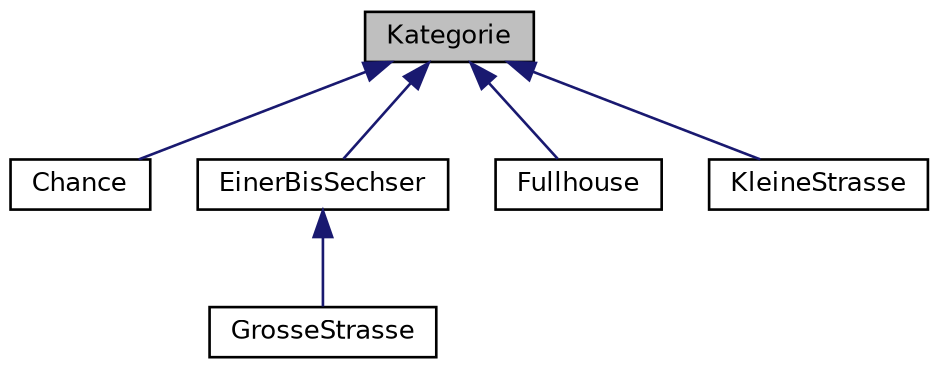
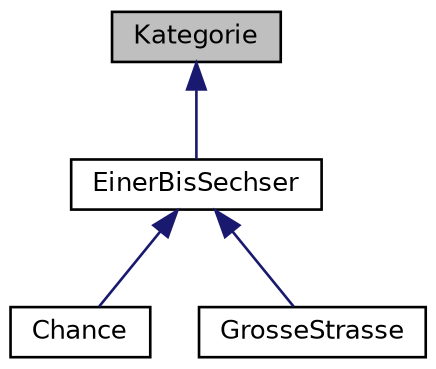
edge "Chance" -> "Kategorie": now "Chance" -> "EinerBisSechser"
node "Fullhouse": removed
node "KleineStrasse": removed
